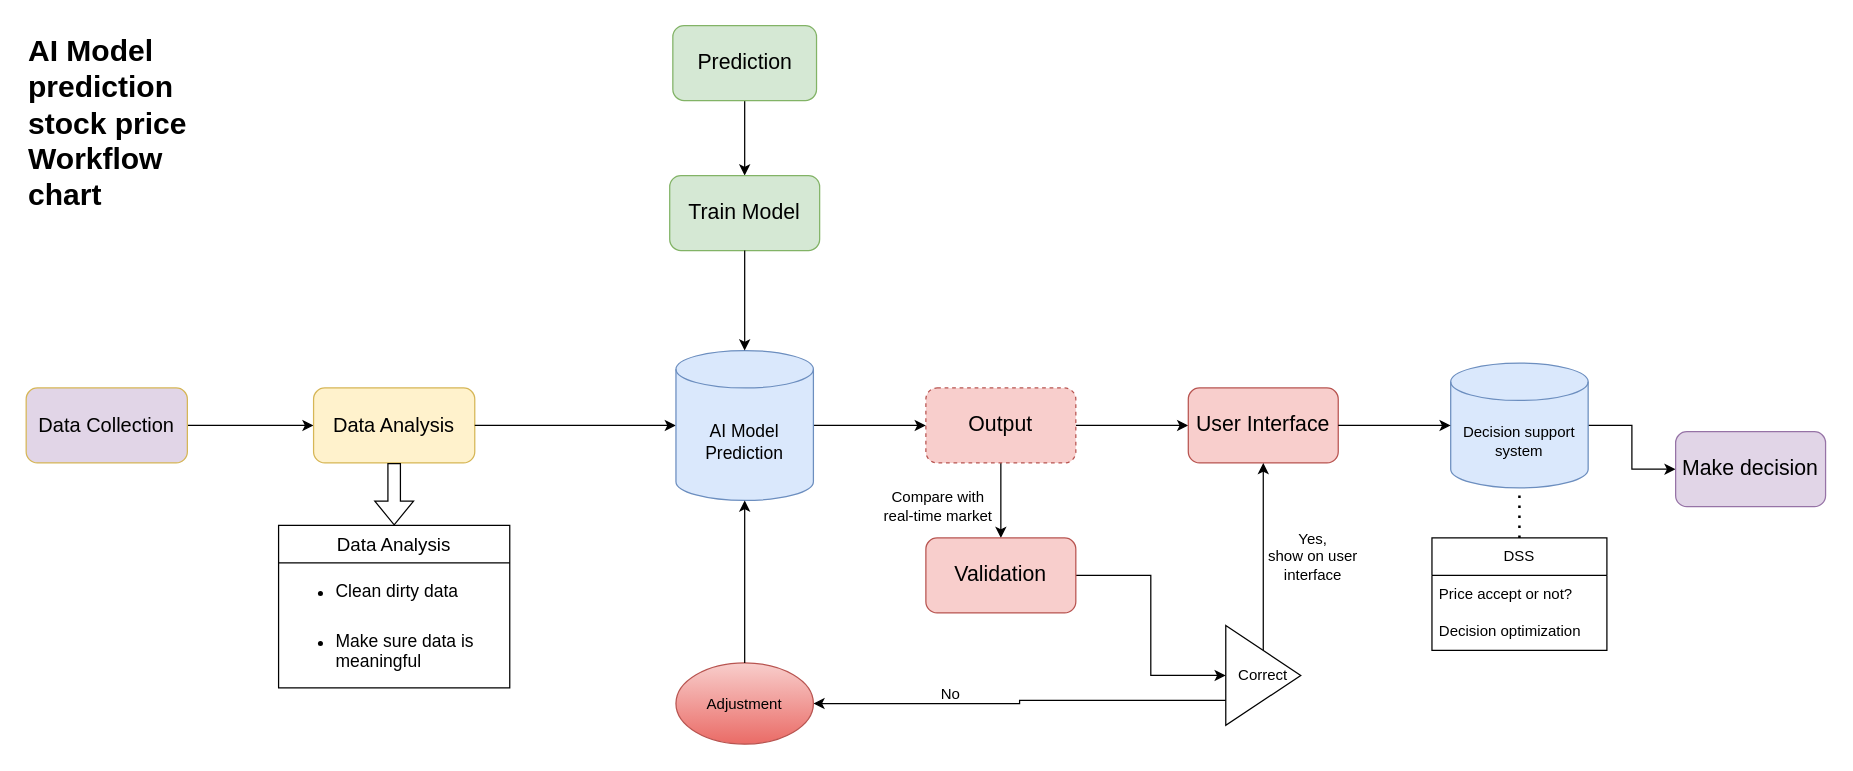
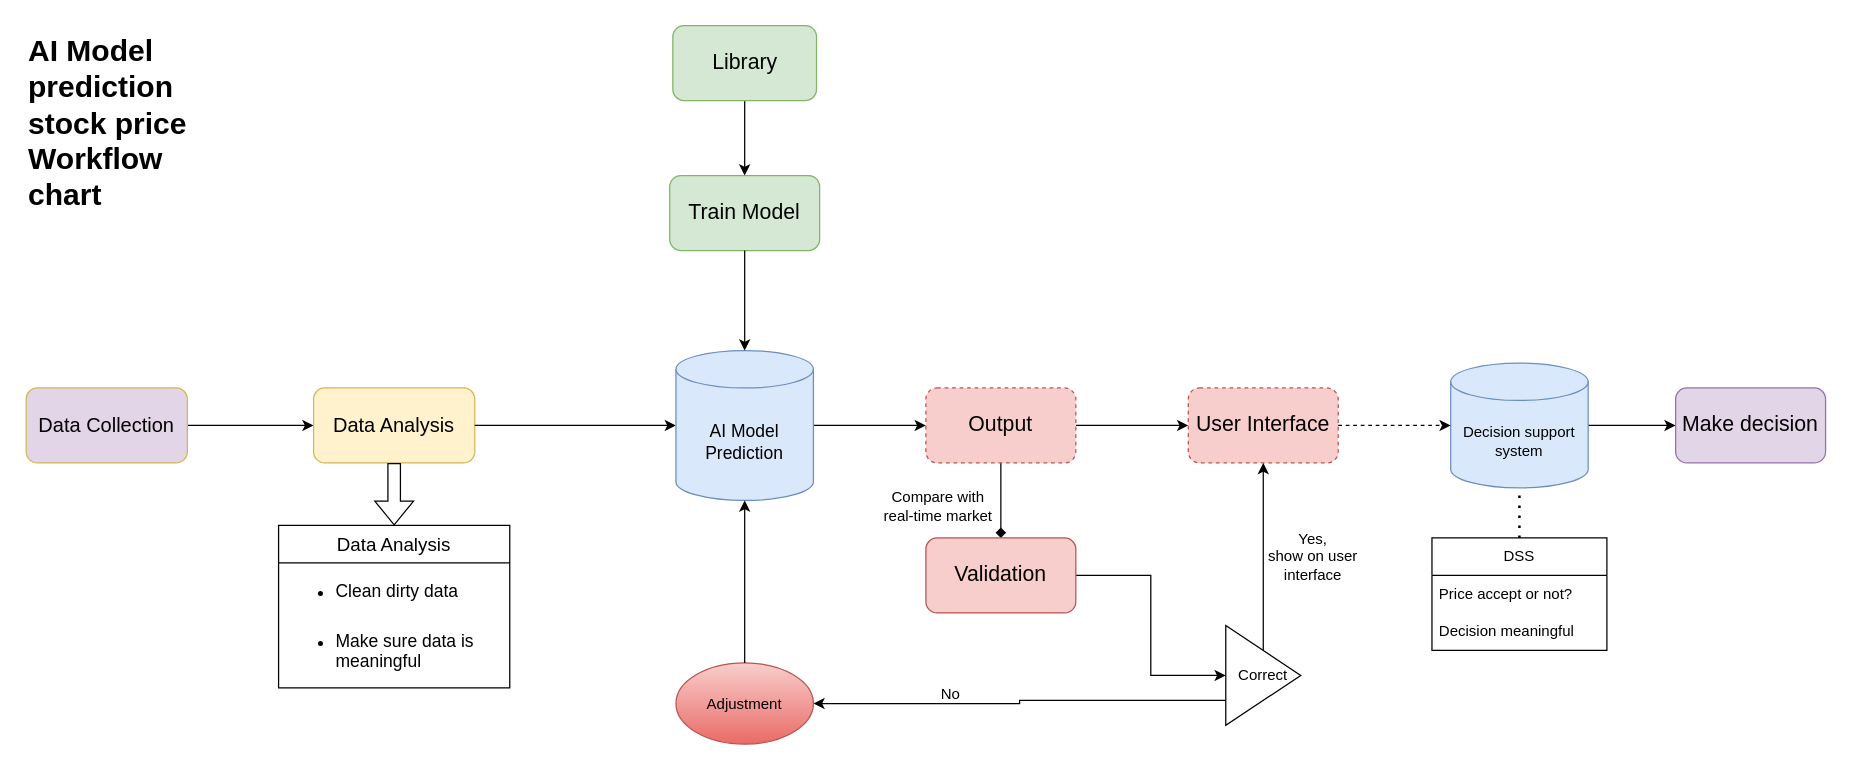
node "Prediction": label "Prediction" -> "Library"
node "User Interface": style solid -> dashed
edge "User Interface" -> "Decision support system": style solid -> dashed
node "Make decision": moved (1751, 469) -> (1751, 426)
edge "Output" -> "Validation": arrowhead classic -> diamond
node "Decision optimization": label "Decision optimization" -> "Decision meaningful"
